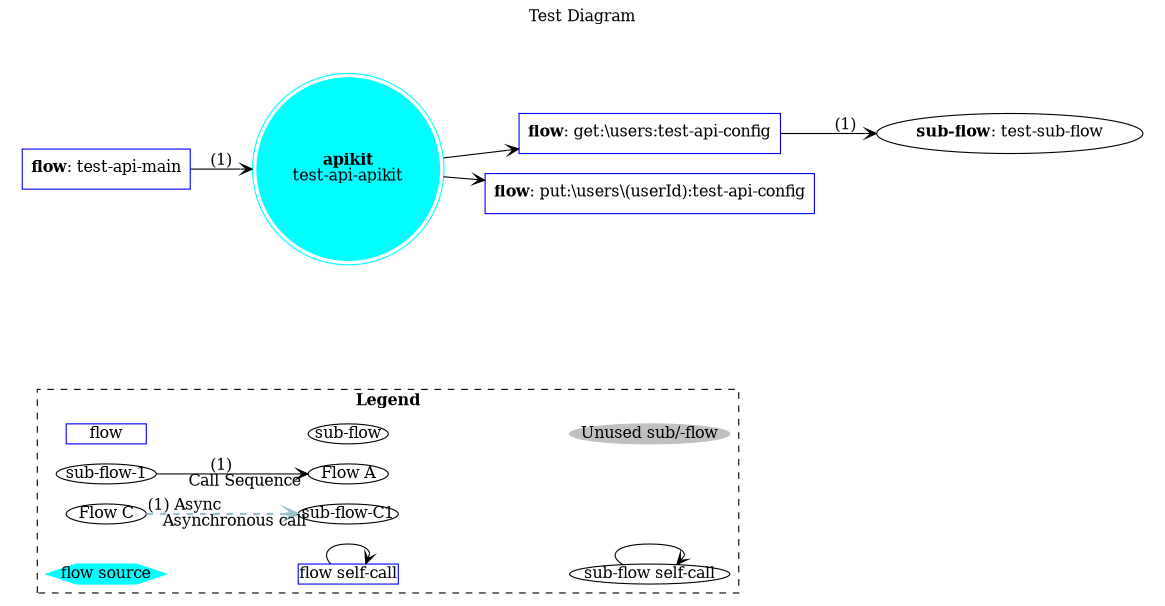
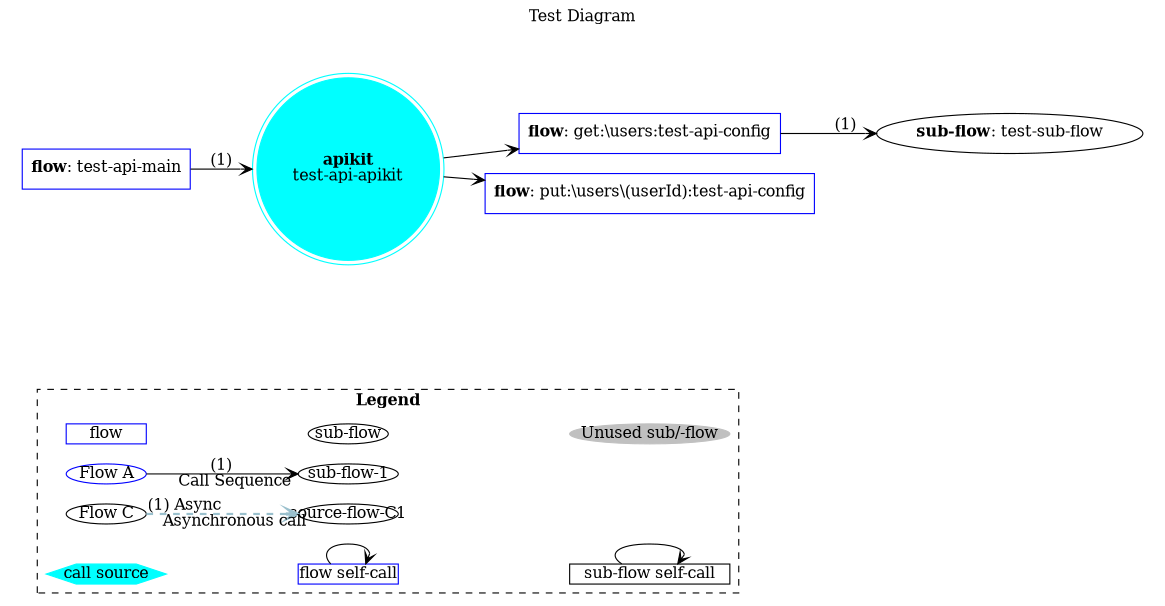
edge "sub-flow-1" -> "Flow A": reversed
node "Flow A": color black -> blue
node "sub-flow-C1": label "sub-flow-C1" -> "source-flow-C1"
node "flow source": label "flow source" -> "call source"
node "sub-flow self-call": shape ellipse -> box
